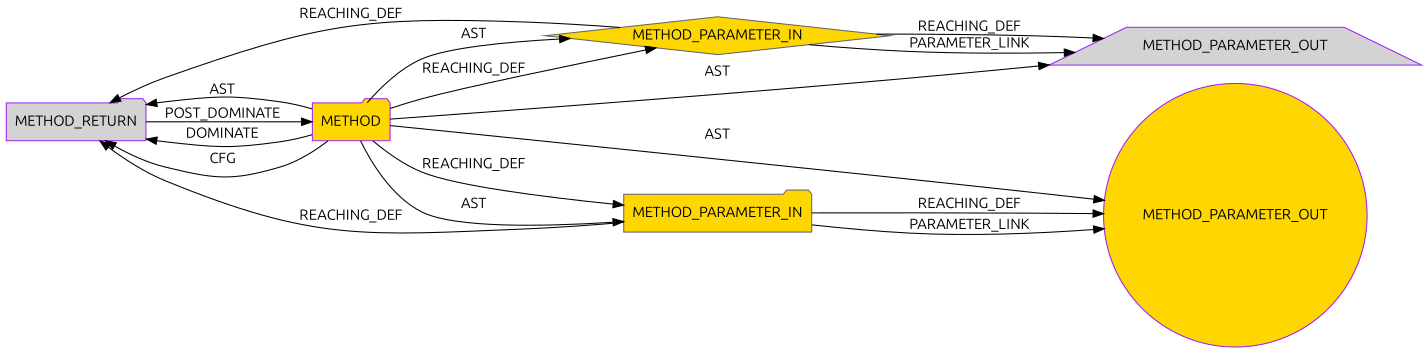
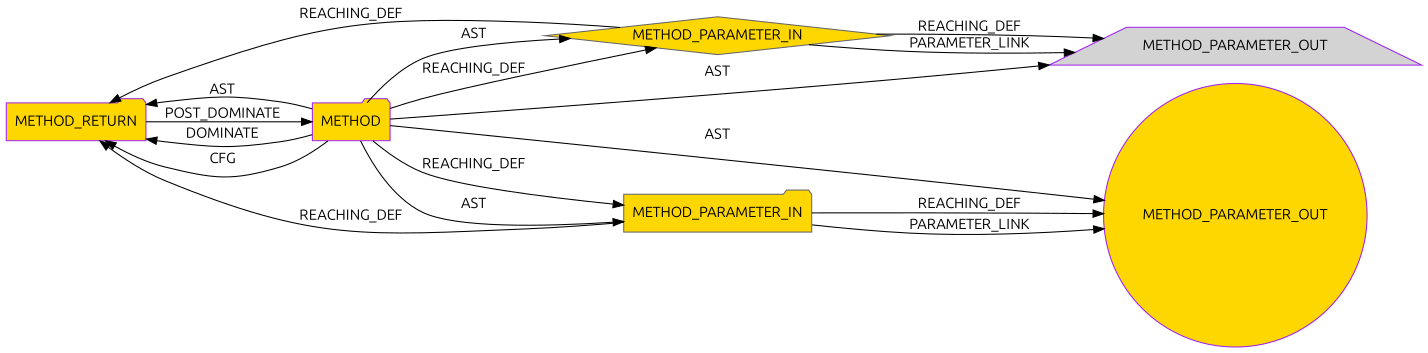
node "METHOD_RETURN": fillcolor lightgrey -> gold
